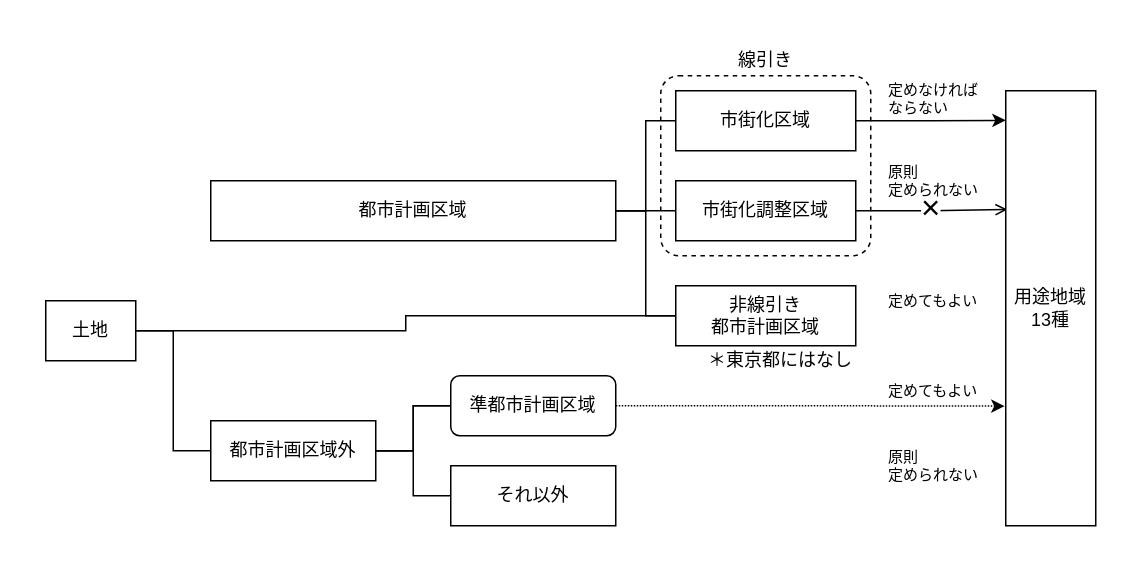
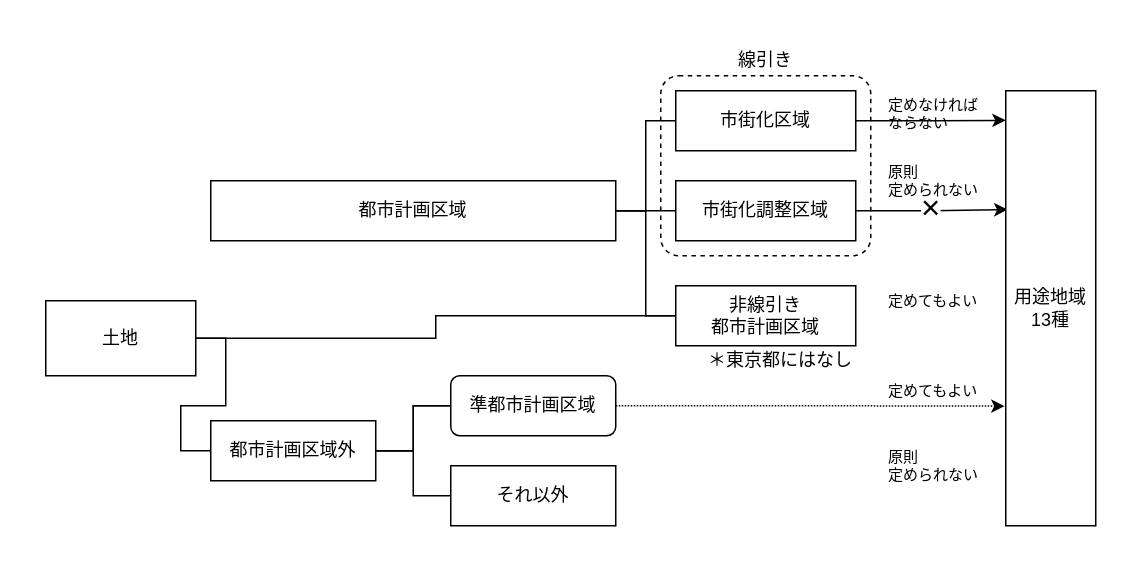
node "定めなければならない": moved (938, 98) -> (938, 113)
edge "市街化調整区域" -> "用途地域 13種": arrowhead open -> classic
node "土地": size 90x60 -> 150x75
